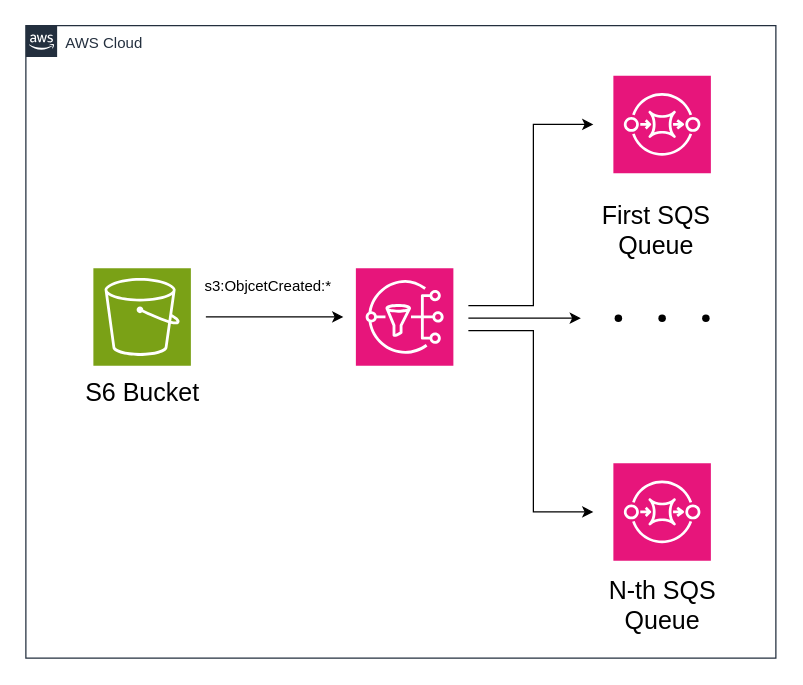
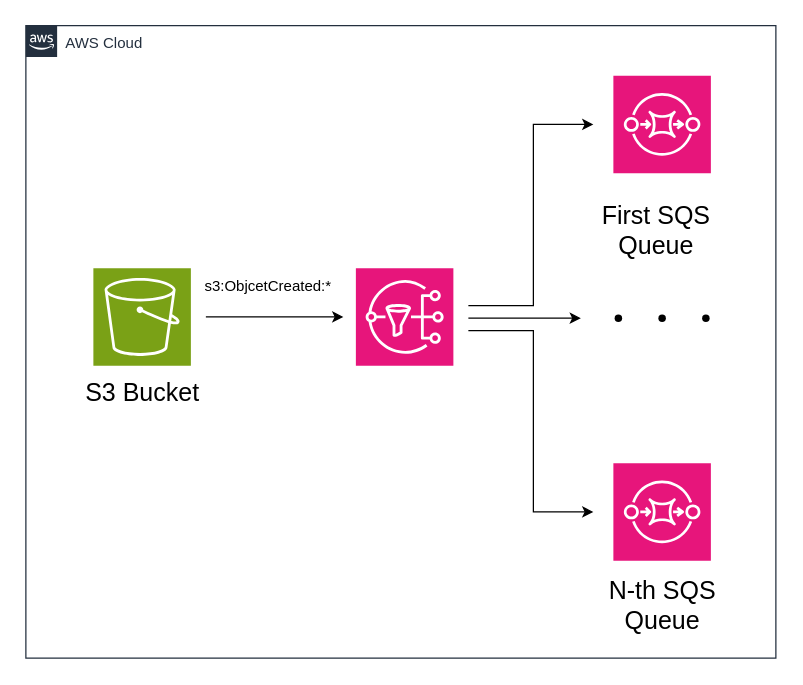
node "S6 Bucket": label "S6 Bucket" -> "S3 Bucket"
